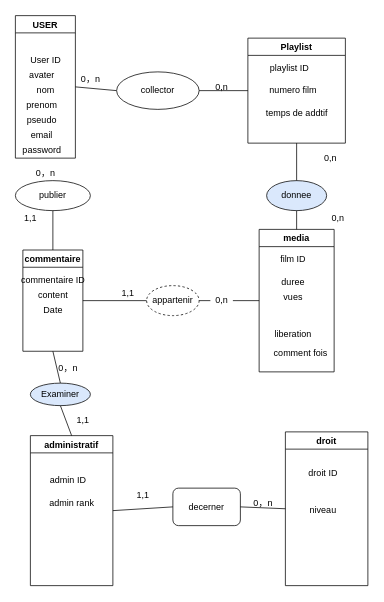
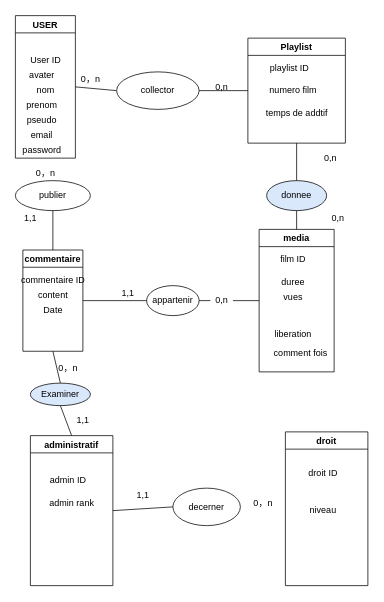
node "appartenir": style dashed -> solid
node "decerner": shape rounded rectangle -> ellipse
edge "decerner" -- "droit": removed
